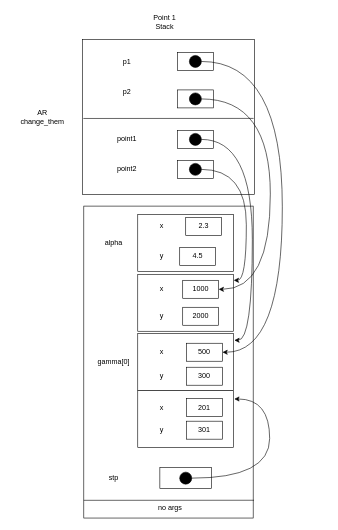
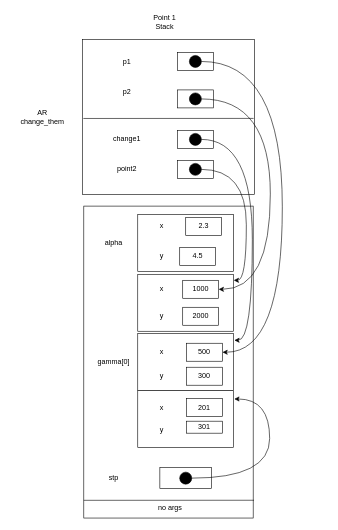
node "point1": label "point1" -> "change1"
node "301": size 36x18 -> 36x12
